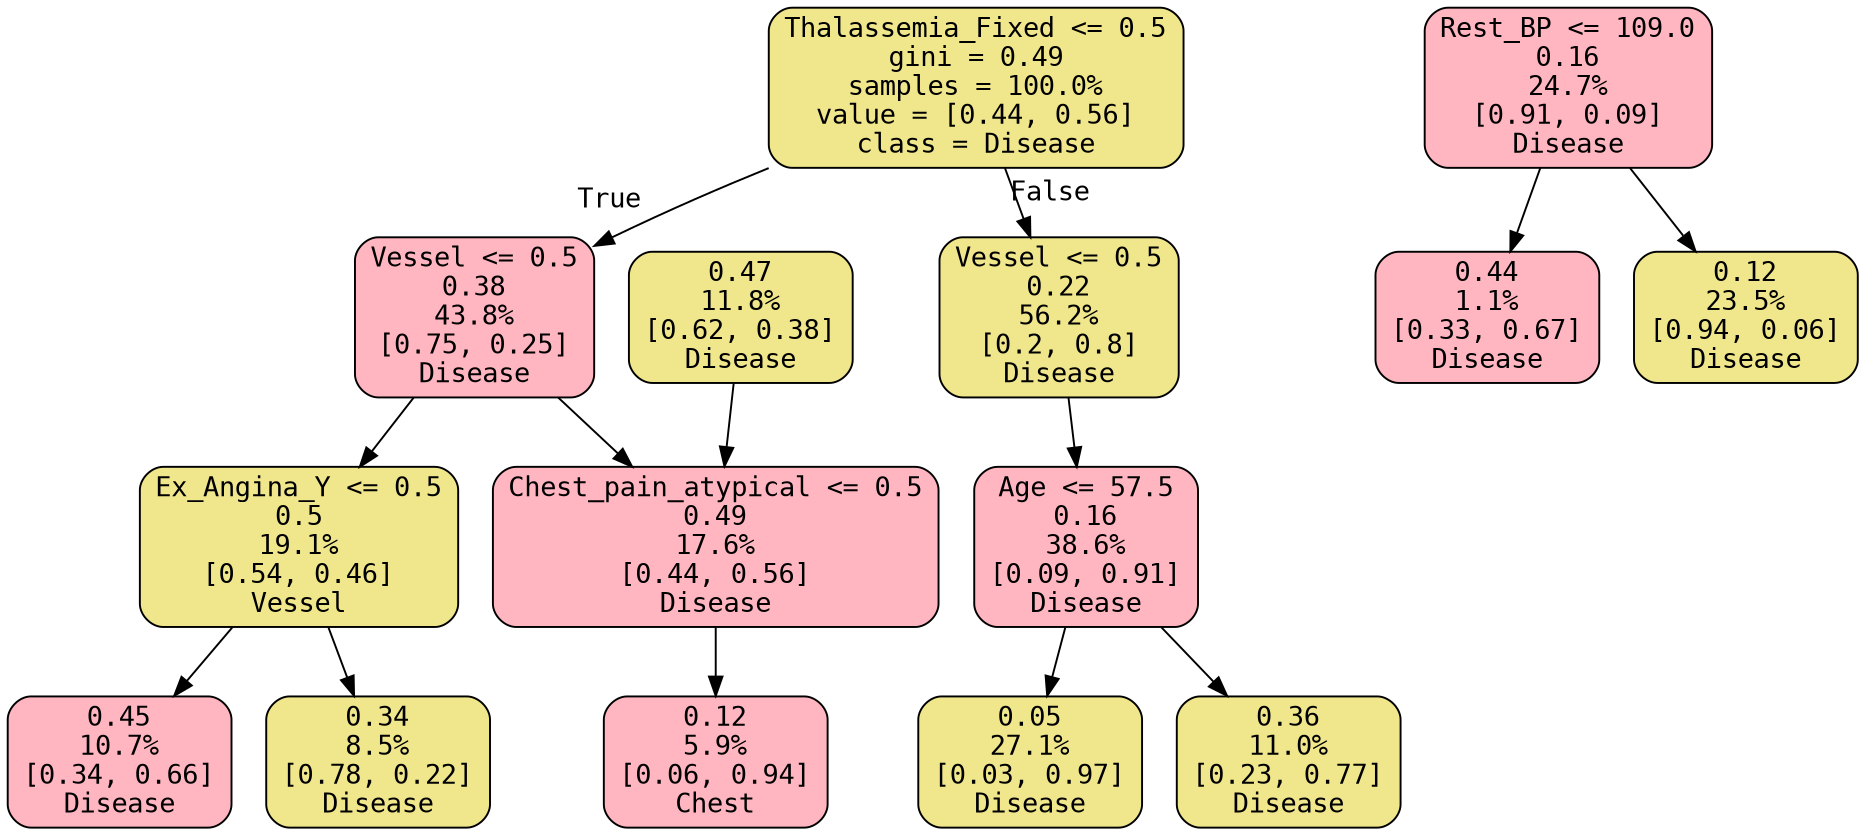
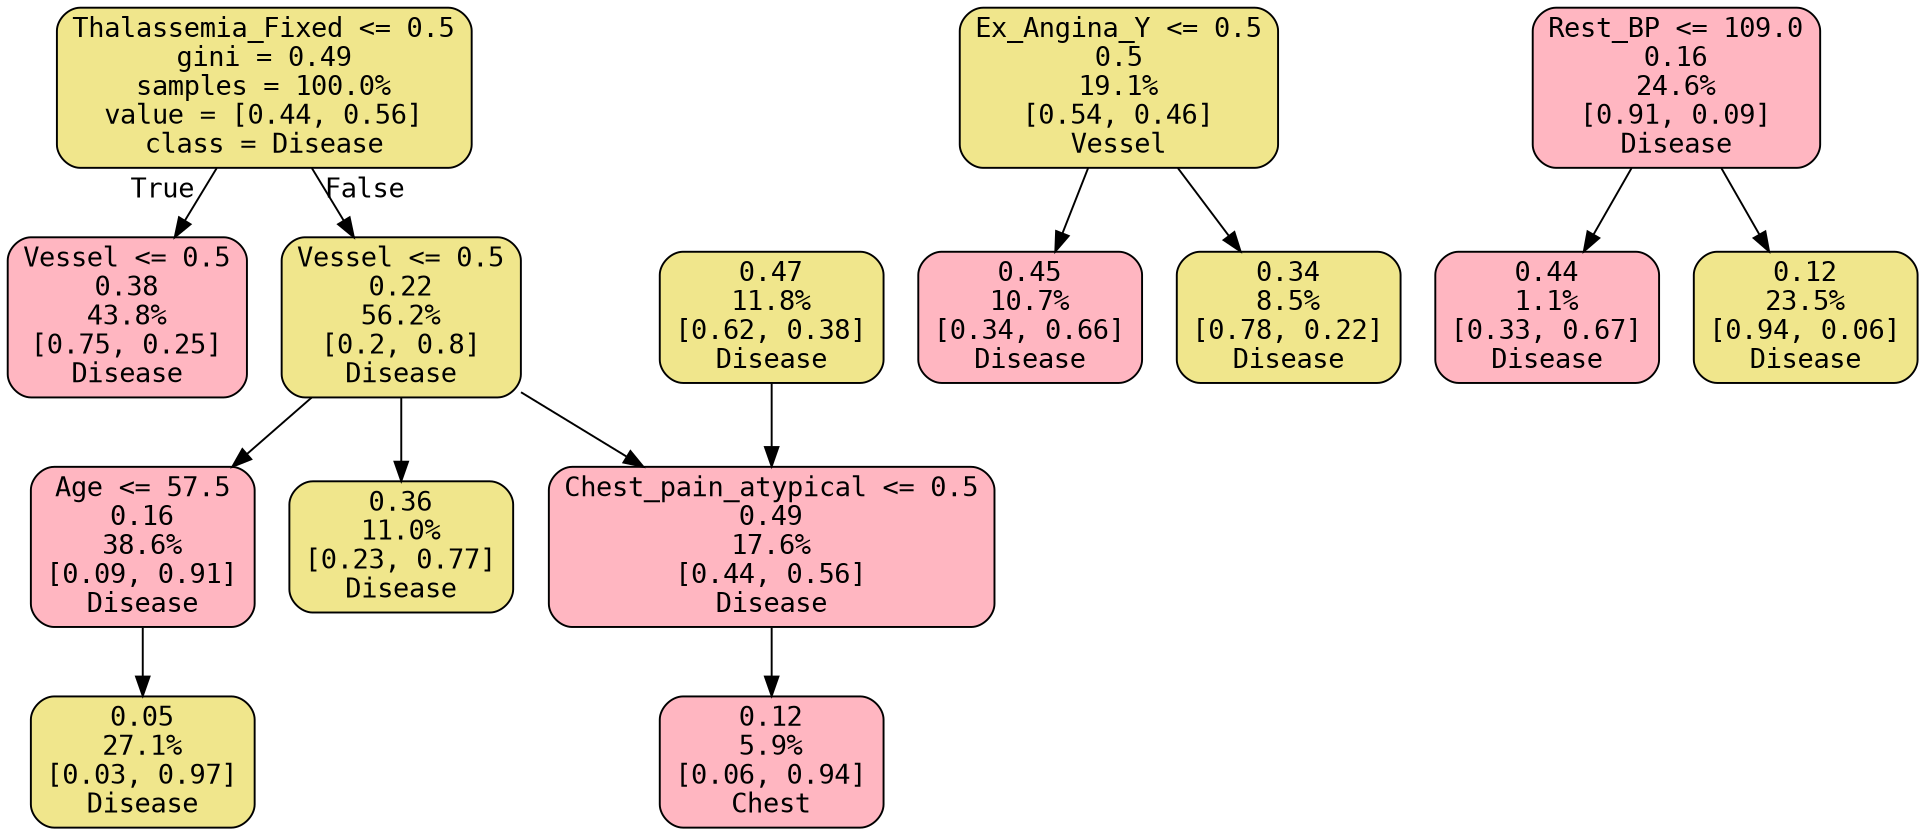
node "Rest_BP <= 109.0 0.16 24.7% [0.91, 0.09] Disease": label "Rest_BP <= 109.0 0.16 24.7% [0.91, 0.09] Disease" -> "Rest_BP <= 109.0 0.16 24.6% [0.91, 0.09] Disease"
edge "Vessel <= 0.5 0.38 43.8% [0.75, 0.25] Disease" -> "Ex_Angina_Y <= 0.5 0.5 19.1% [0.54, 0.46] Vessel": removed
edge "Vessel <= 0.5 0.38 43.8% [0.75, 0.25] Disease" -> "Chest_pain_atypical <= 0.5 0.49 17.6% [0.44, 0.56] Disease": now "Vessel <= 0.5 0.22 56.2% [0.2, 0.8] Disease" -> "Chest_pain_atypical <= 0.5 0.49 17.6% [0.44, 0.56] Disease"
edge "Age <= 57.5 0.16 38.6% [0.09, 0.91] Disease" -> "0.36 11.0% [0.23, 0.77] Disease": now "Vessel <= 0.5 0.22 56.2% [0.2, 0.8] Disease" -> "0.36 11.0% [0.23, 0.77] Disease"
